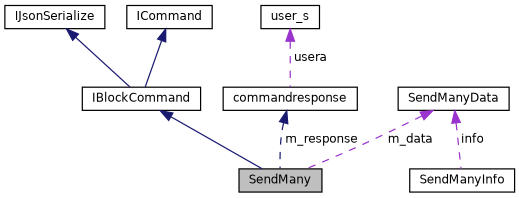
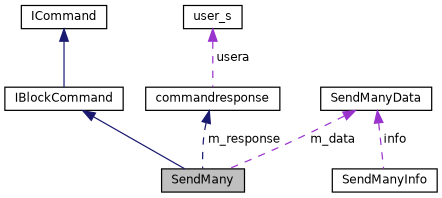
node "IJsonSerialize": removed
